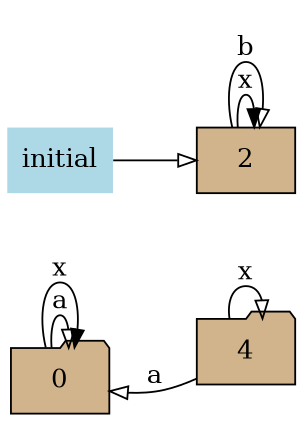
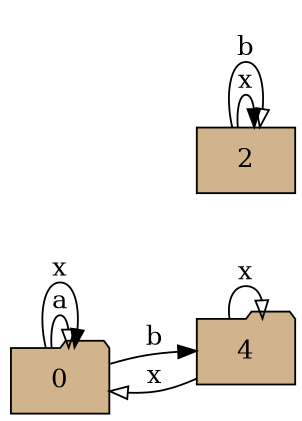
node "initial": removed
edge "0" -> "4": added, label "b"
edge "4" -> "0": label "a" -> "x"
